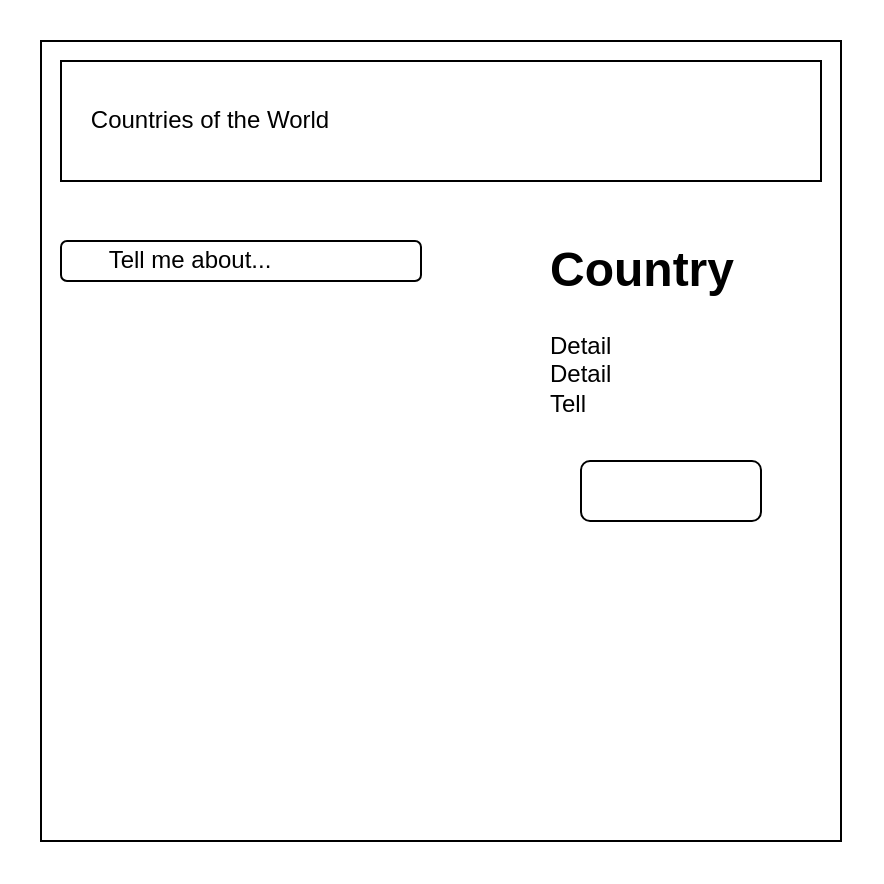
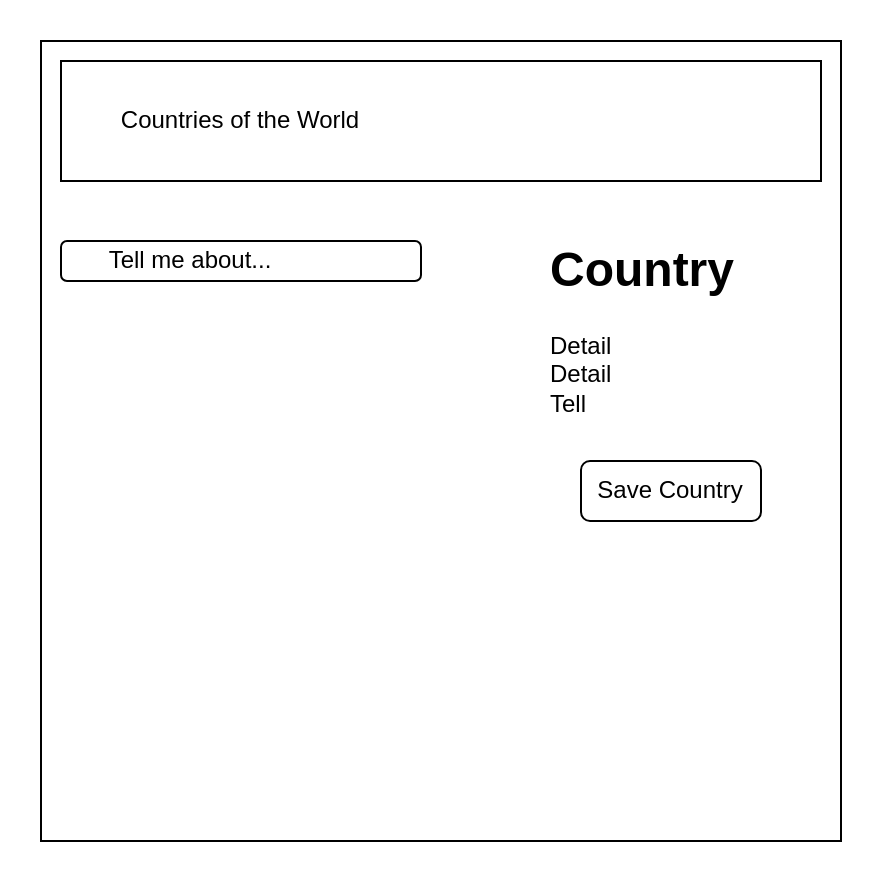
node "Countries of the World": moved (211, 121) -> (241, 121)
node "Save Country": added
